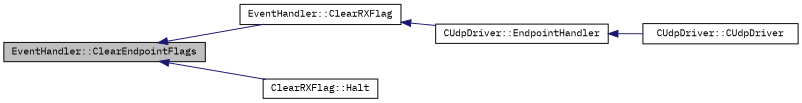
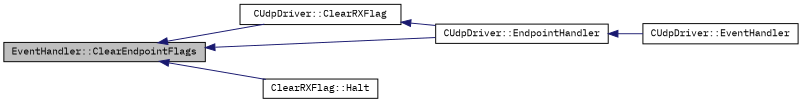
node "EventHandler::ClearRXFlag": label "EventHandler::ClearRXFlag" -> "CUdpDriver::ClearRXFlag"
node "CUdpDriver::CUdpDriver": label "CUdpDriver::CUdpDriver" -> "CUdpDriver::EventHandler"
edge "CUdpDriver::EndpointHandler" -> "EventHandler::ClearEndpointFlags": added
